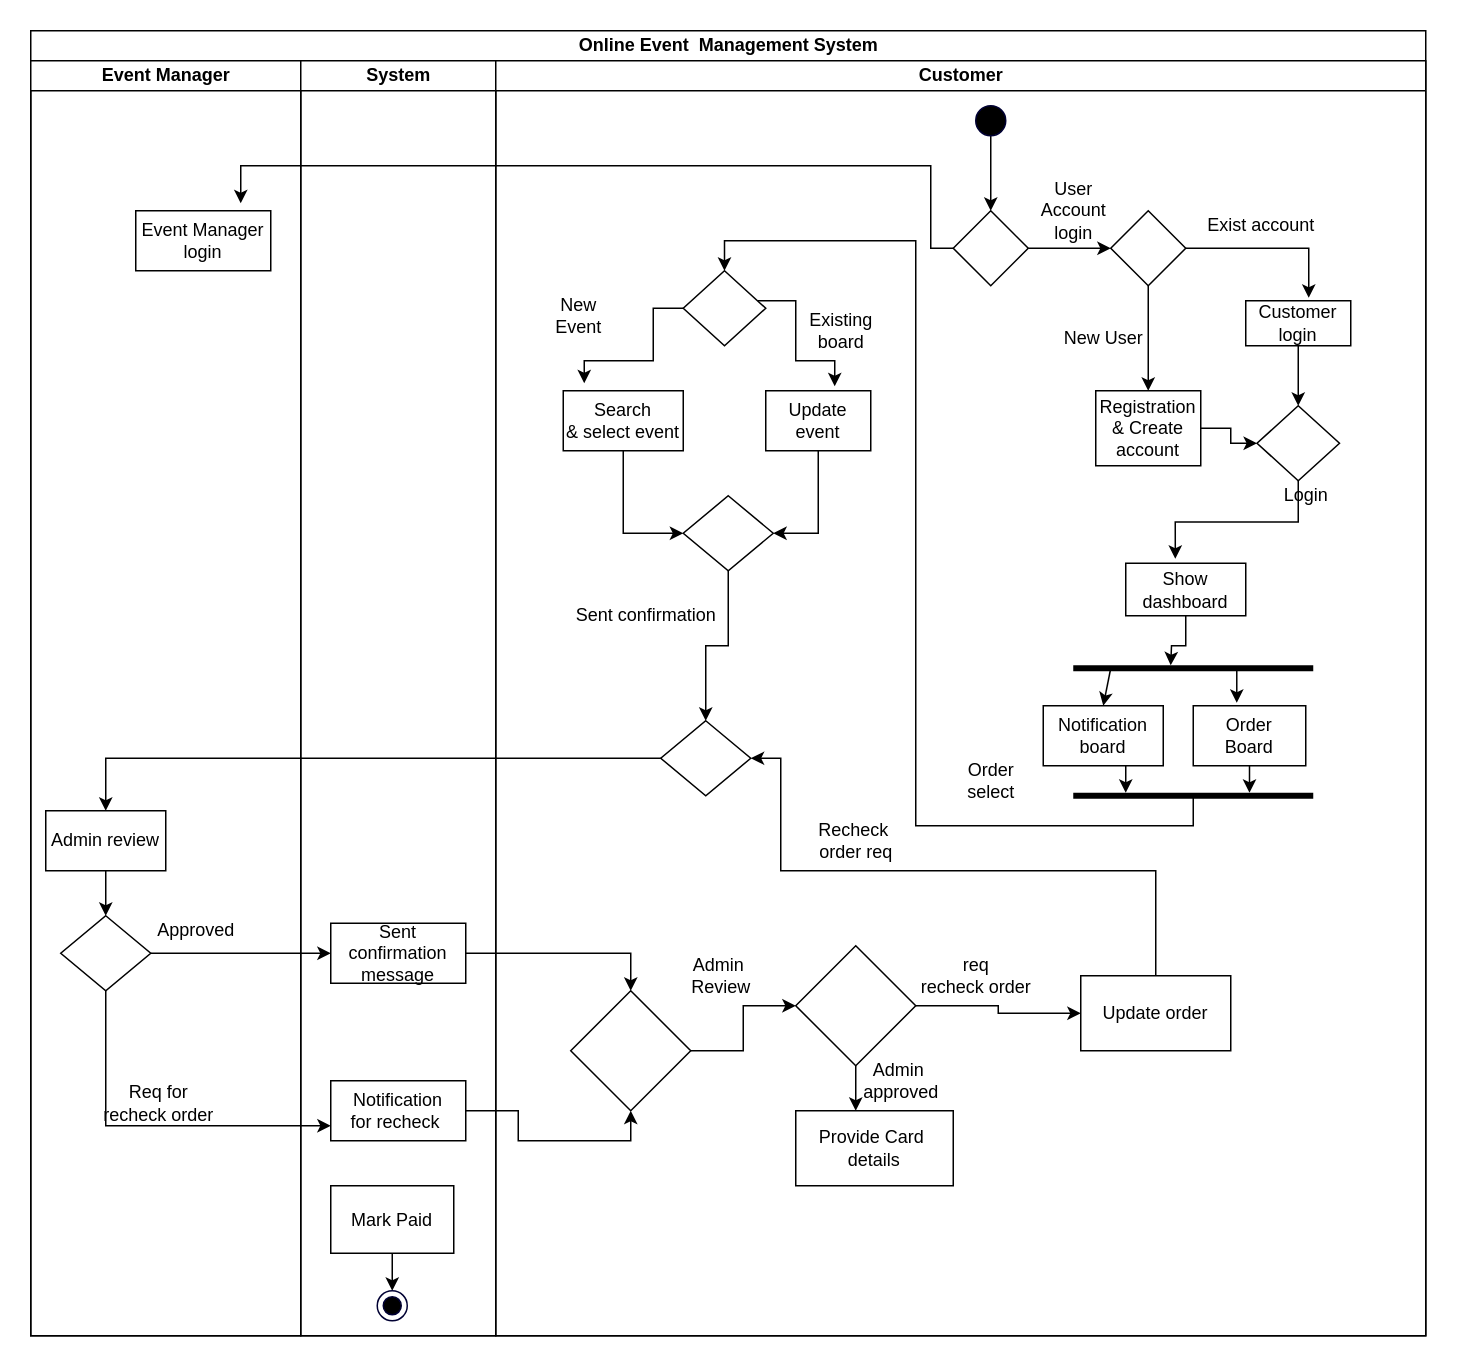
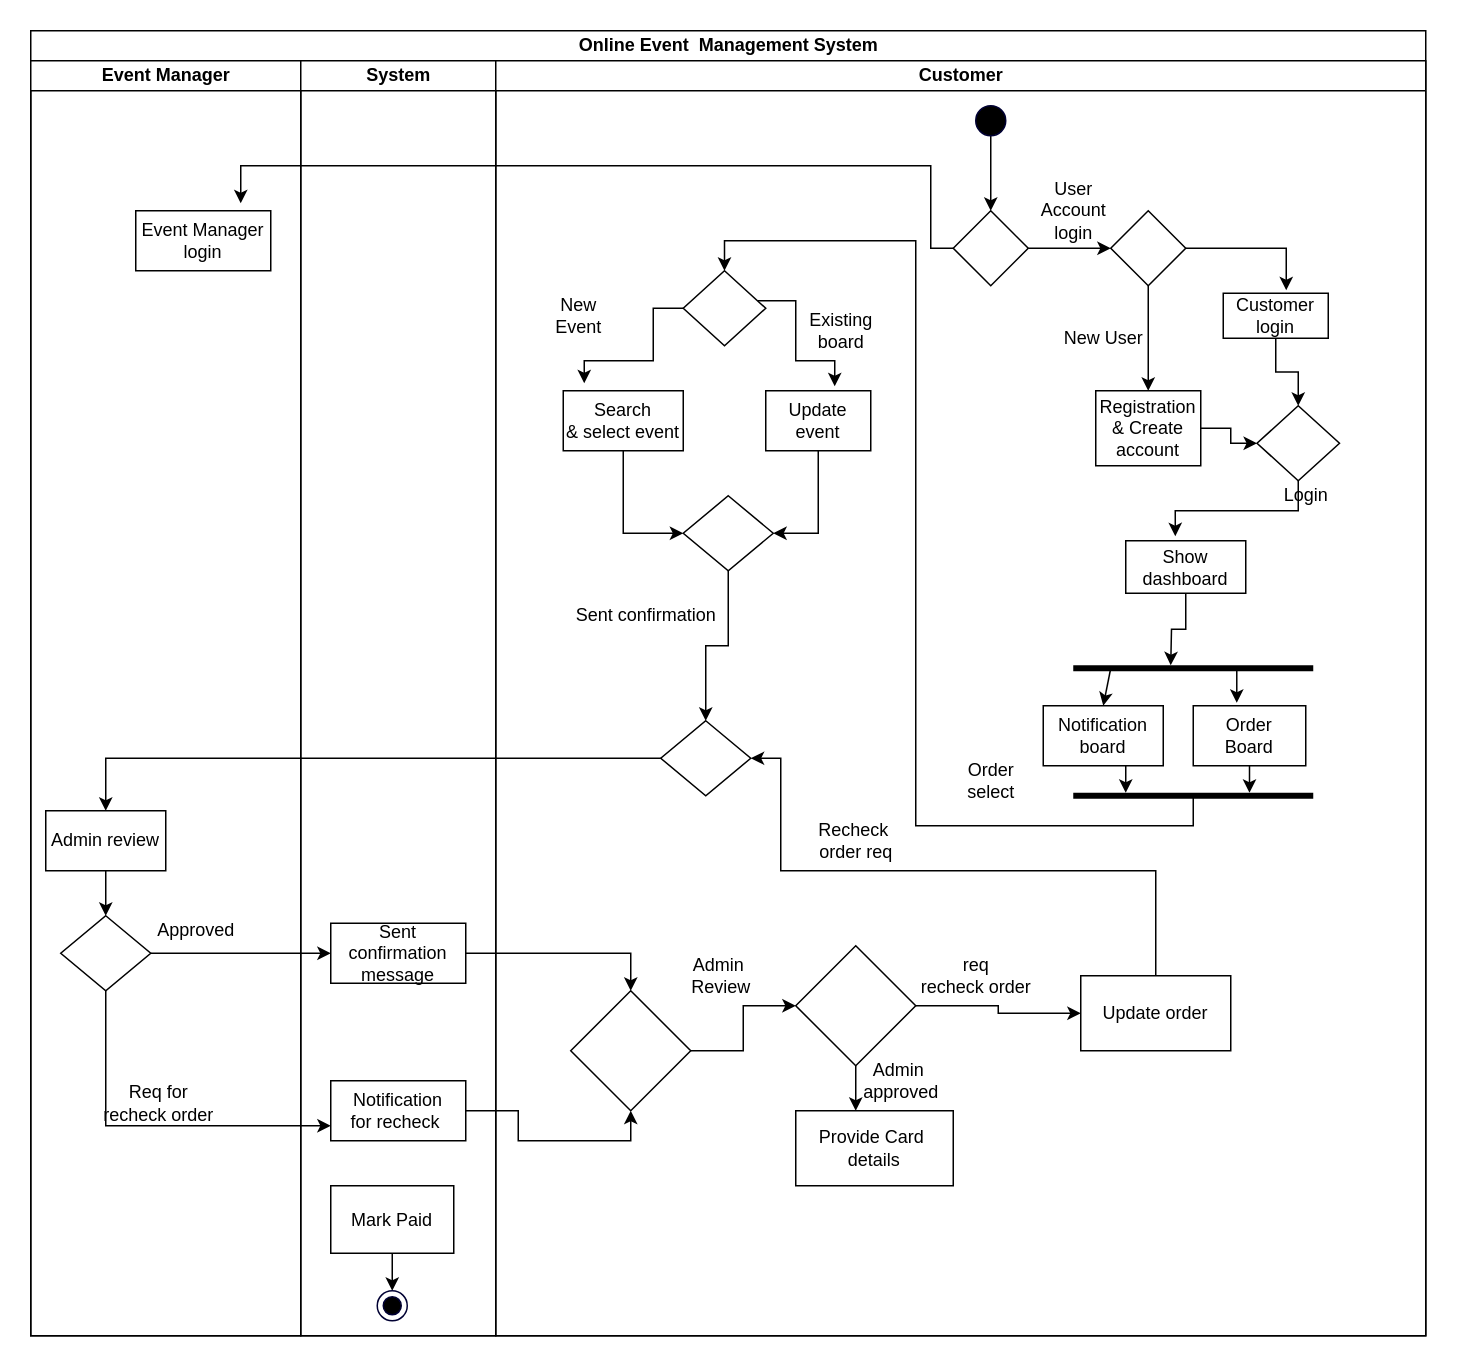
node "Exist account": removed
node "Customer login": moved (1298, 323) -> (1276, 316)
node "Show dashboard": moved (1186, 590) -> (1186, 567)
